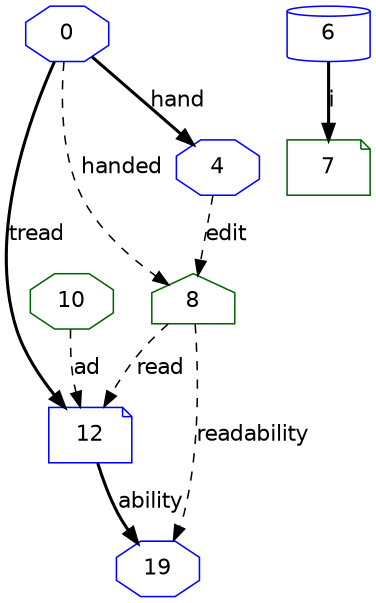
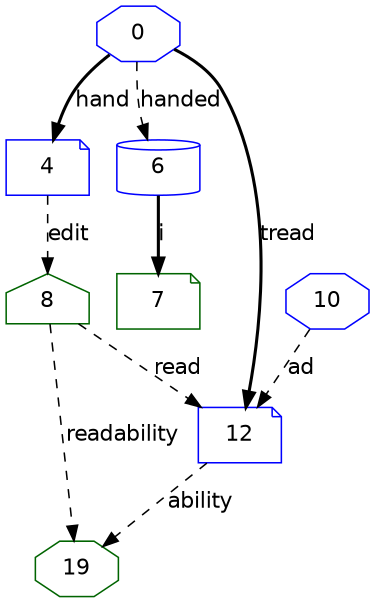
node "4": shape octagon -> note
edge "0" -> "8": now "0" -> "6"
node "10": color darkgreen -> blue
edge "12" -> "19": style bold -> dashed
node "19": color blue -> darkgreen
